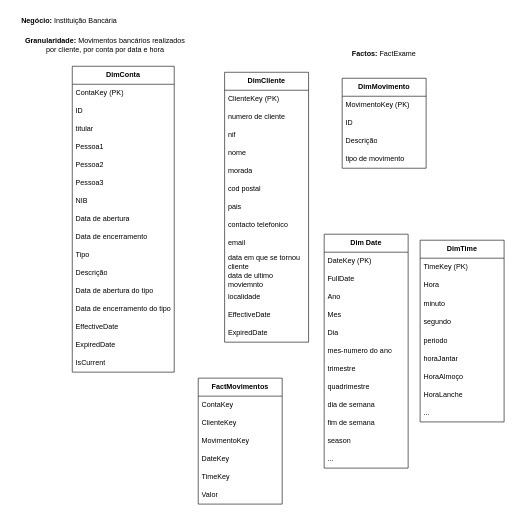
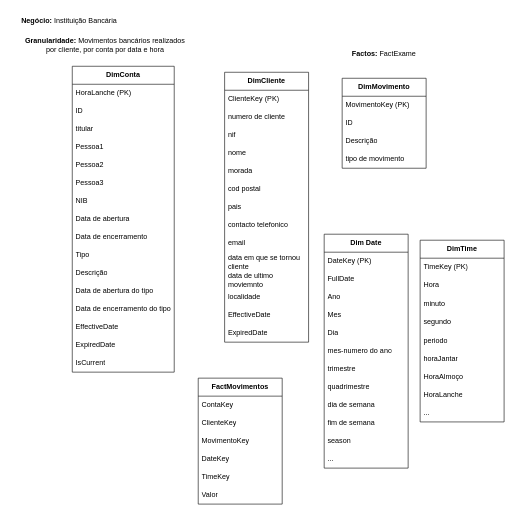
node "ContaKey (PK)": label "ContaKey (PK)" -> "HoraLanche (PK)"
